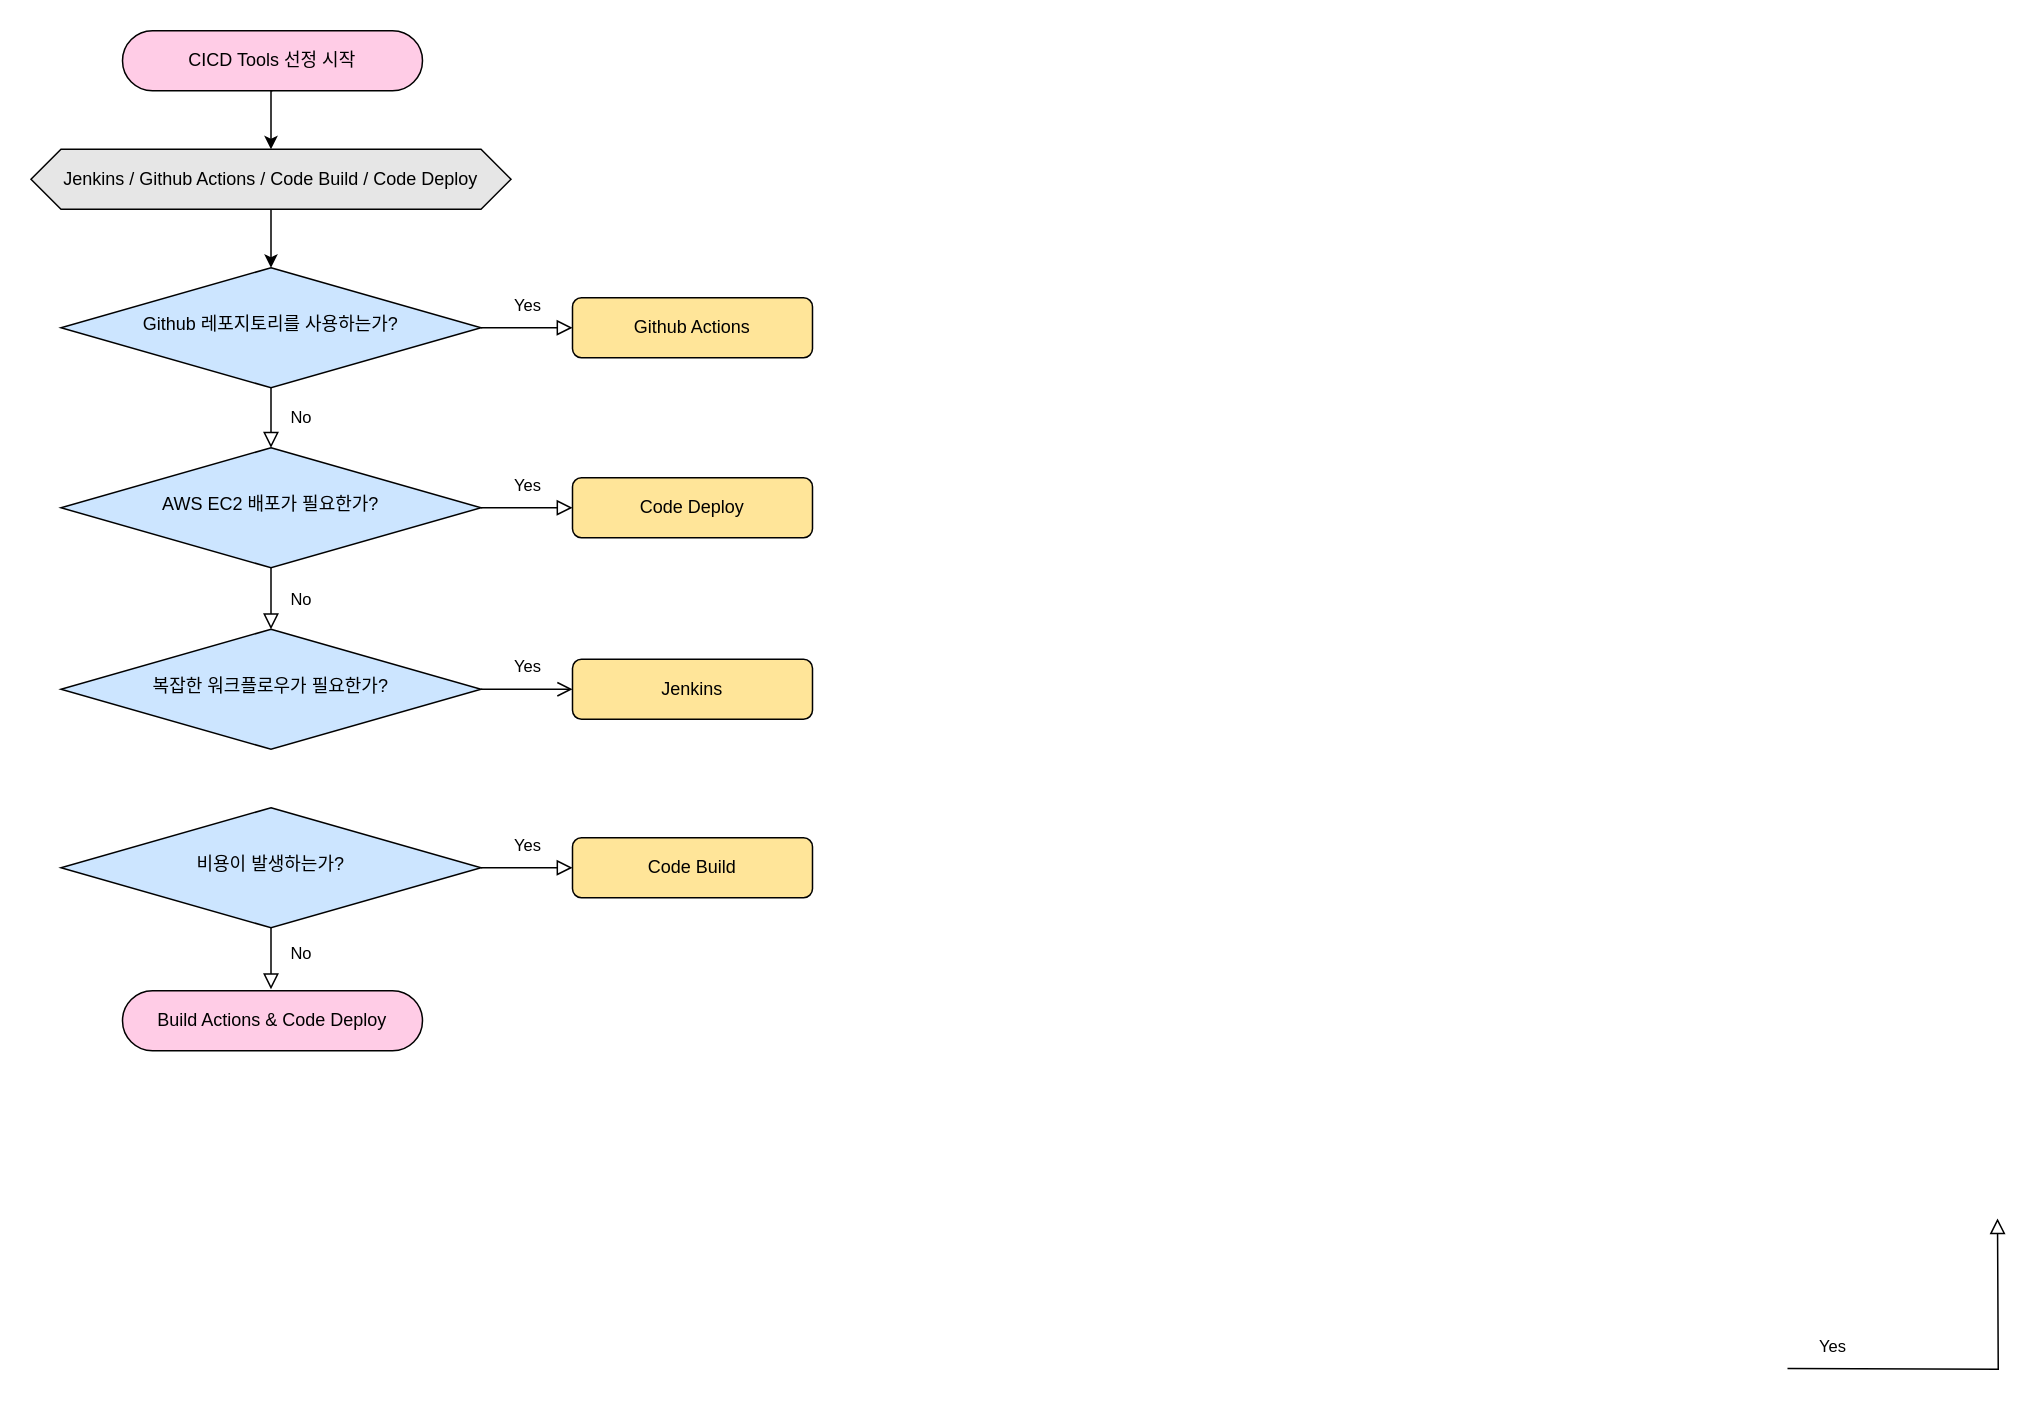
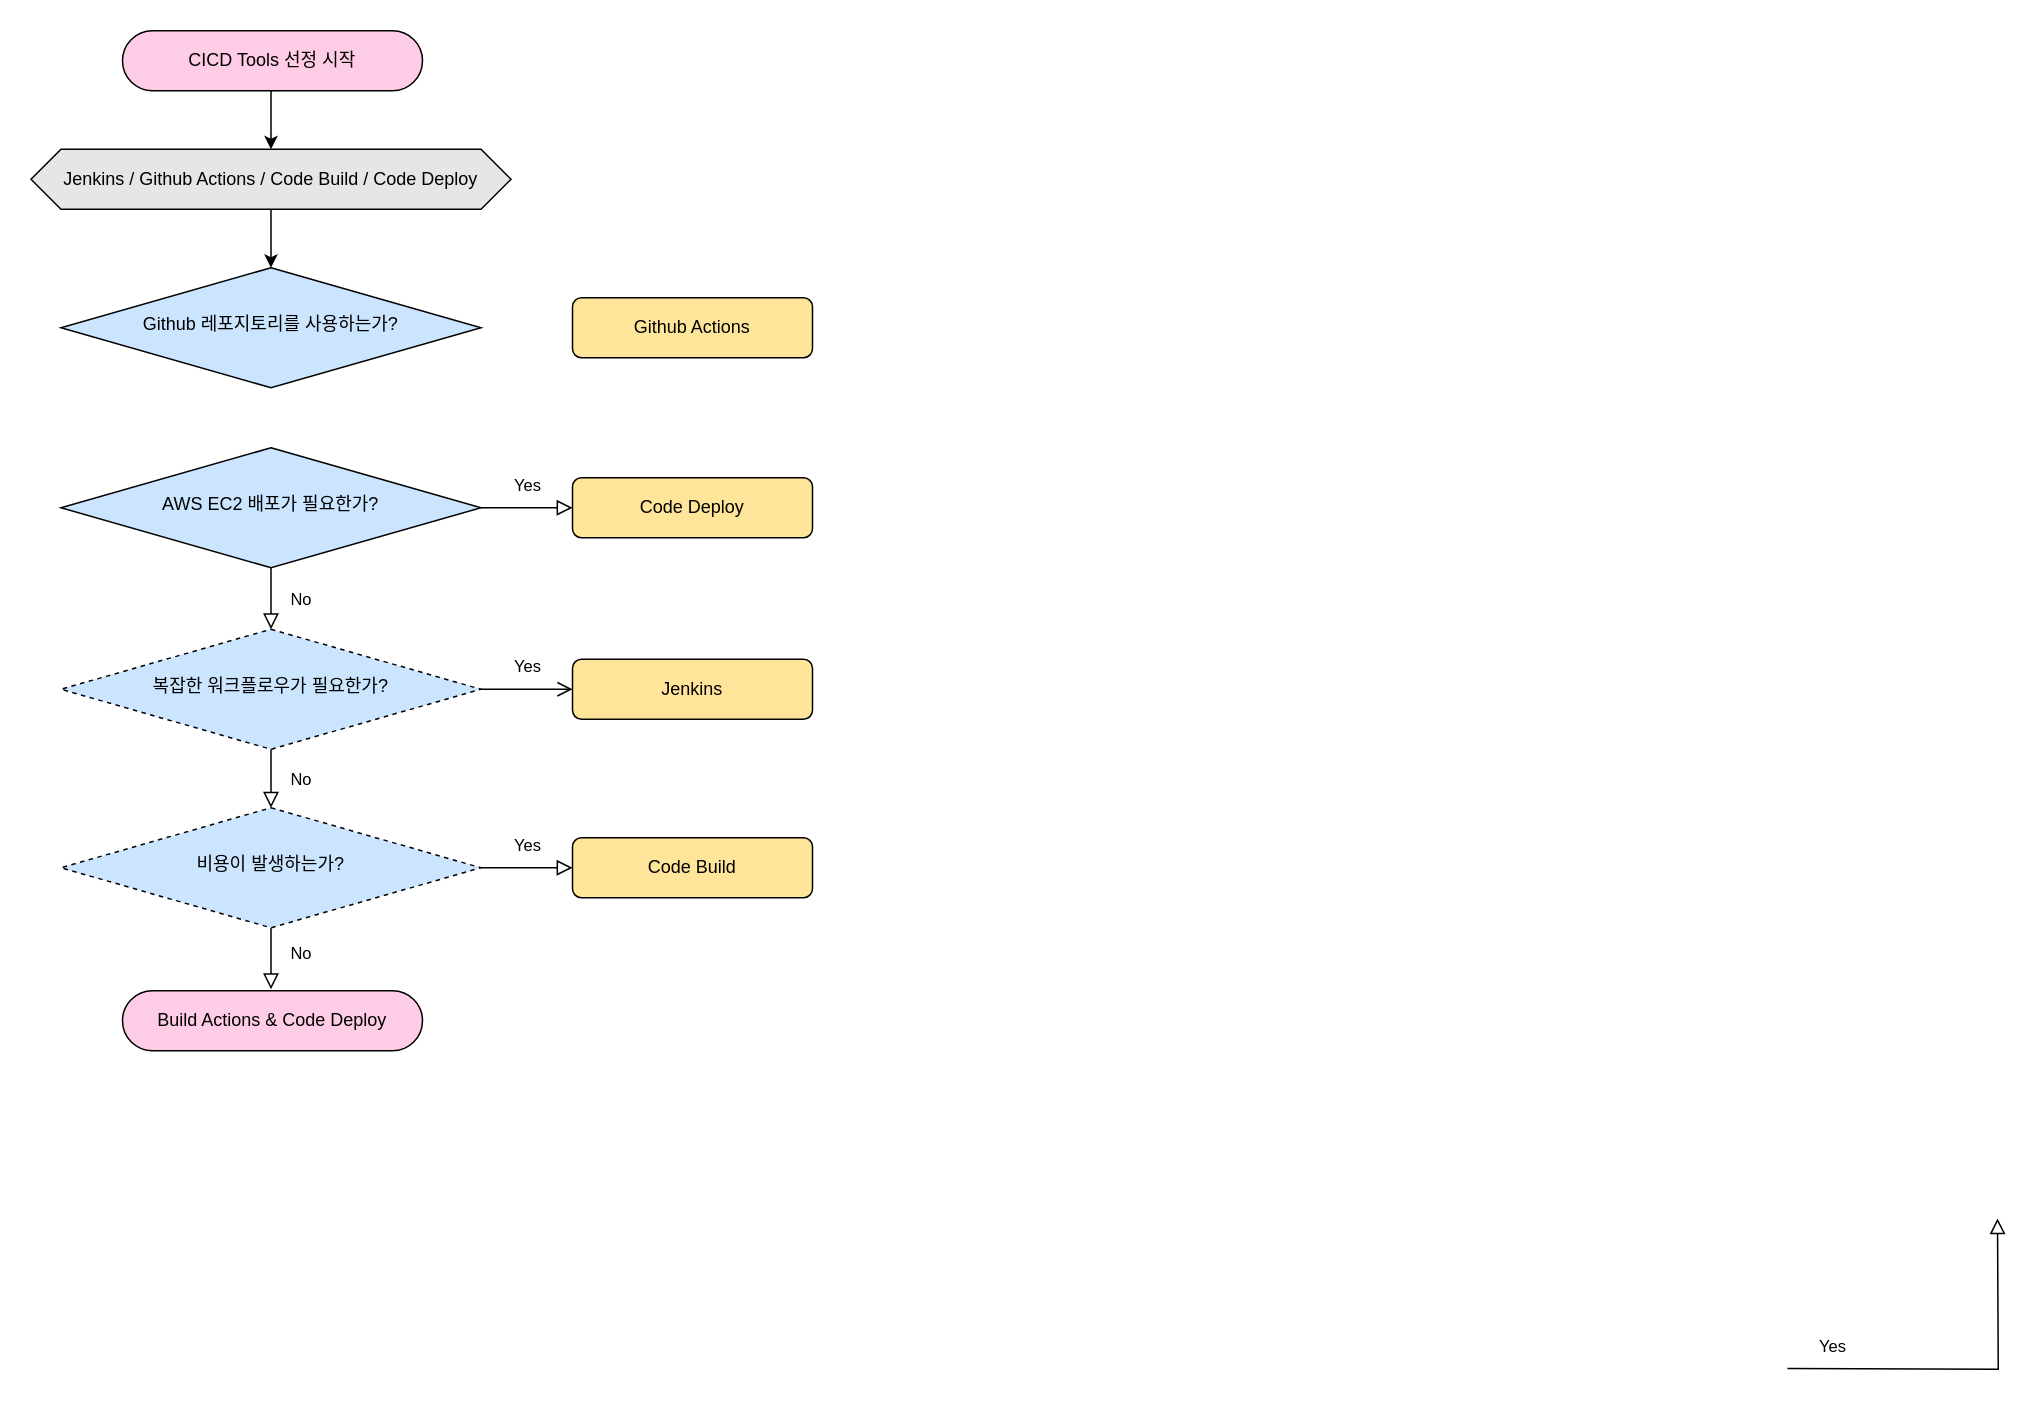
edge "Github 레포지토리를 사용하는가?" -> "Github Actions": removed, label "Yes"
edge "Github 레포지토리를 사용하는가?" -> "AWS EC2 배포가 필요한가?": removed, label "No"
node "복잡한 워크플로우가 필요한가?": style solid -> dashed
edge "복잡한 워크플로우가 필요한가?" -> "비용이 발생하는가?": added, label "No"
node "비용이 발생하는가?": style solid -> dashed
